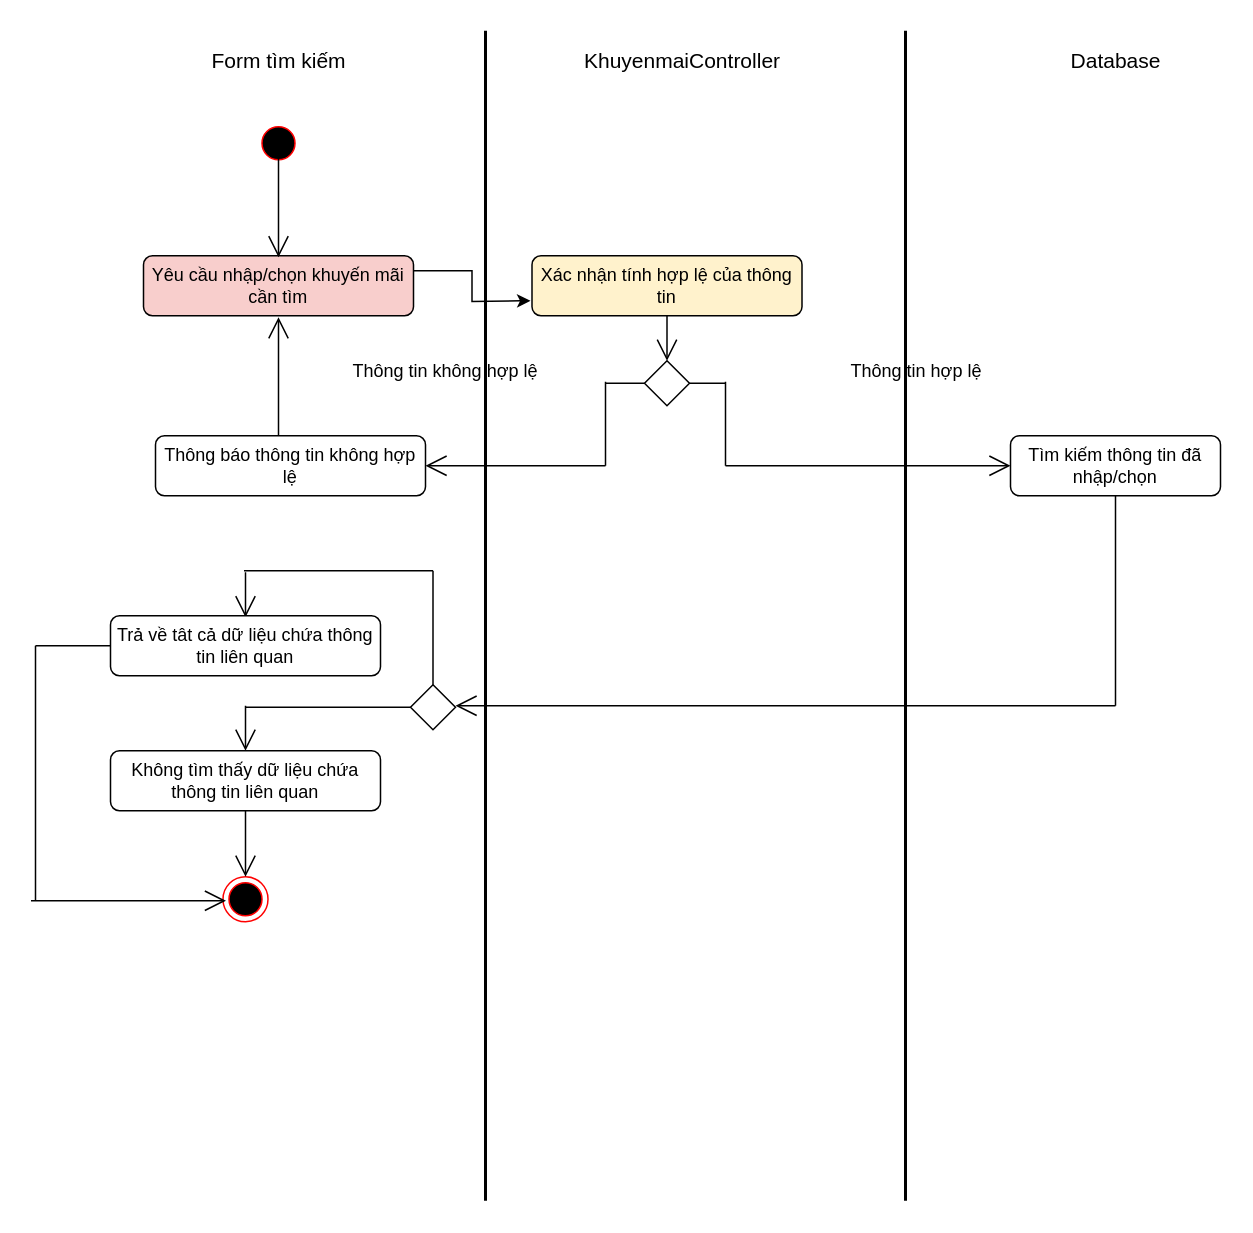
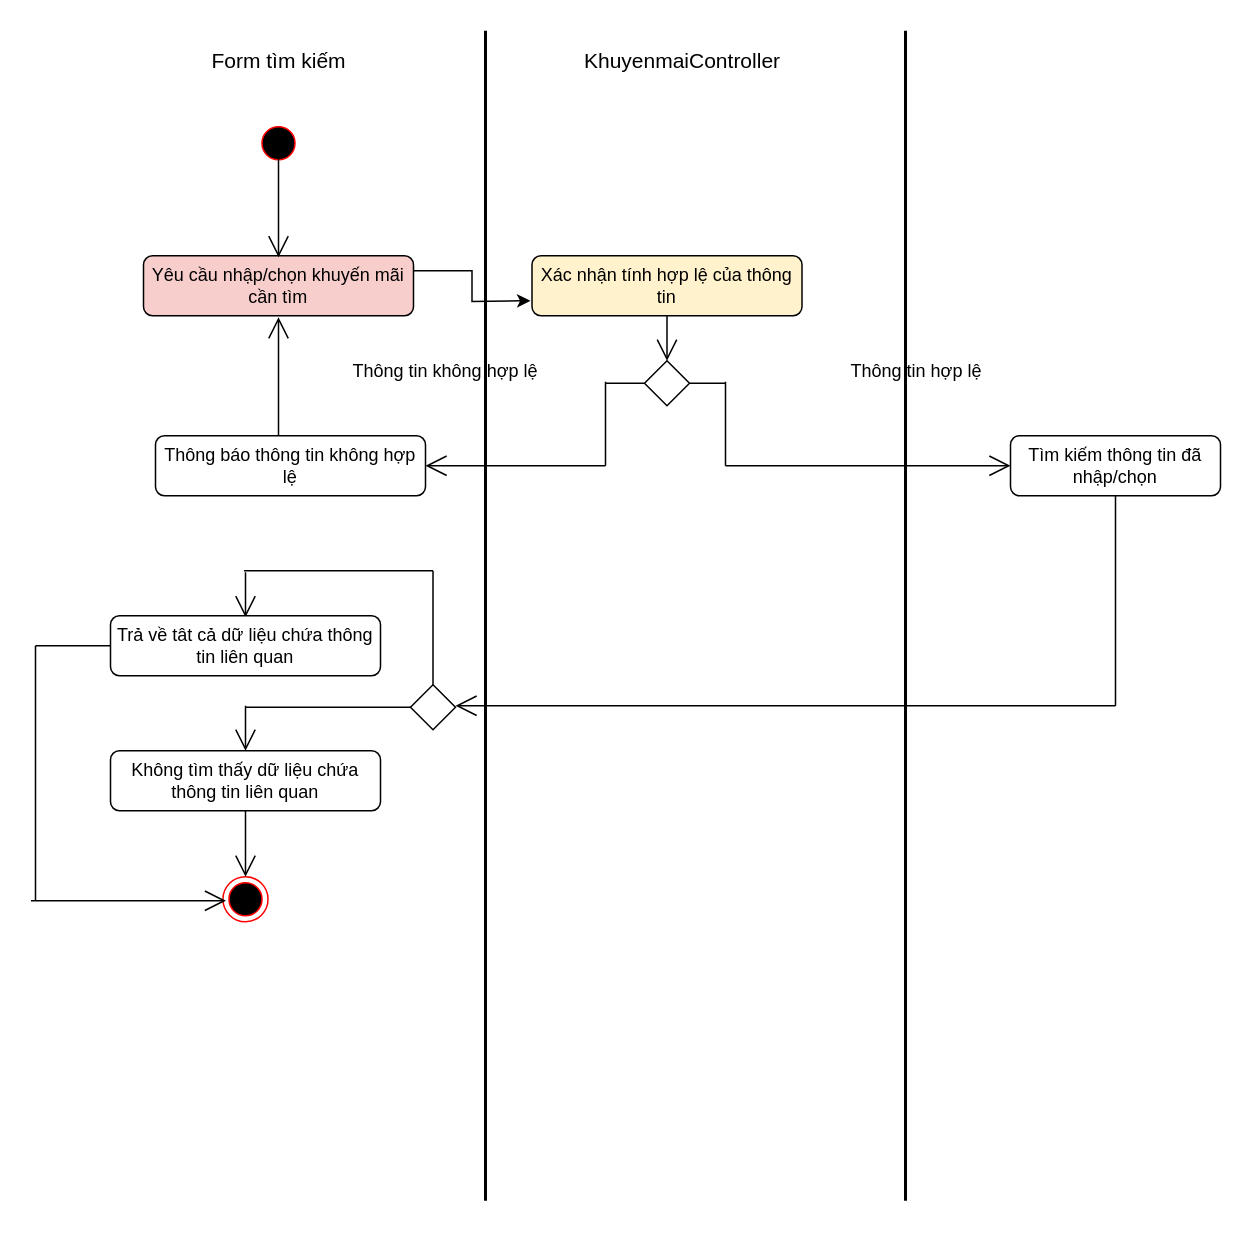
node "Database": removed
